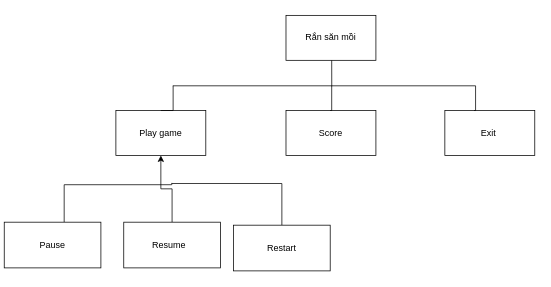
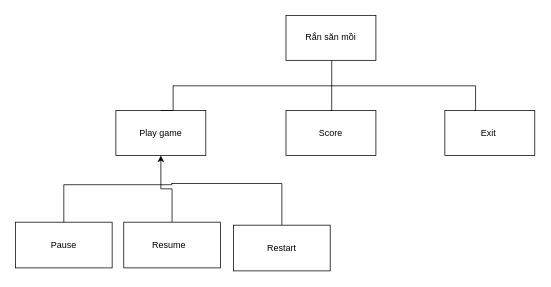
node "Pause": moved (53, 245) -> (64, 245)
